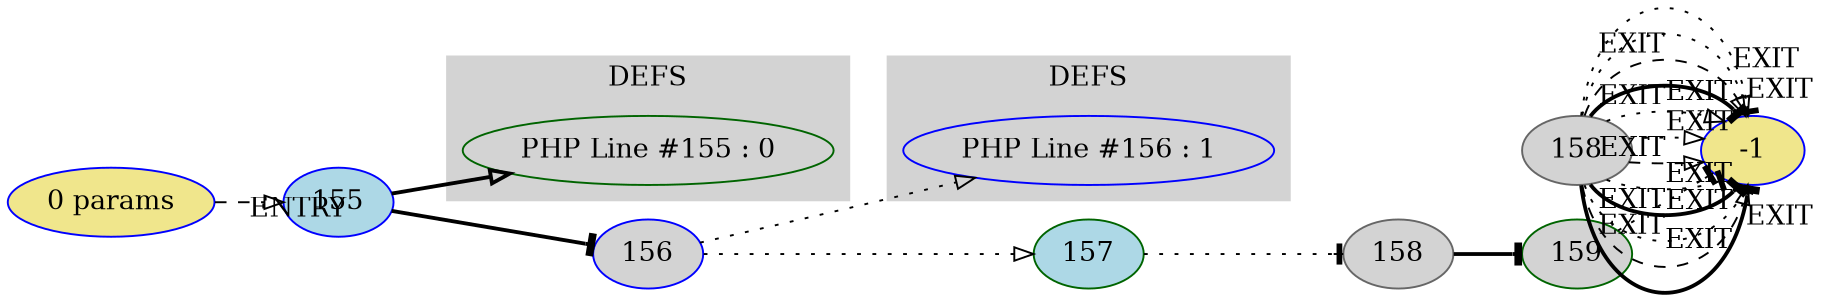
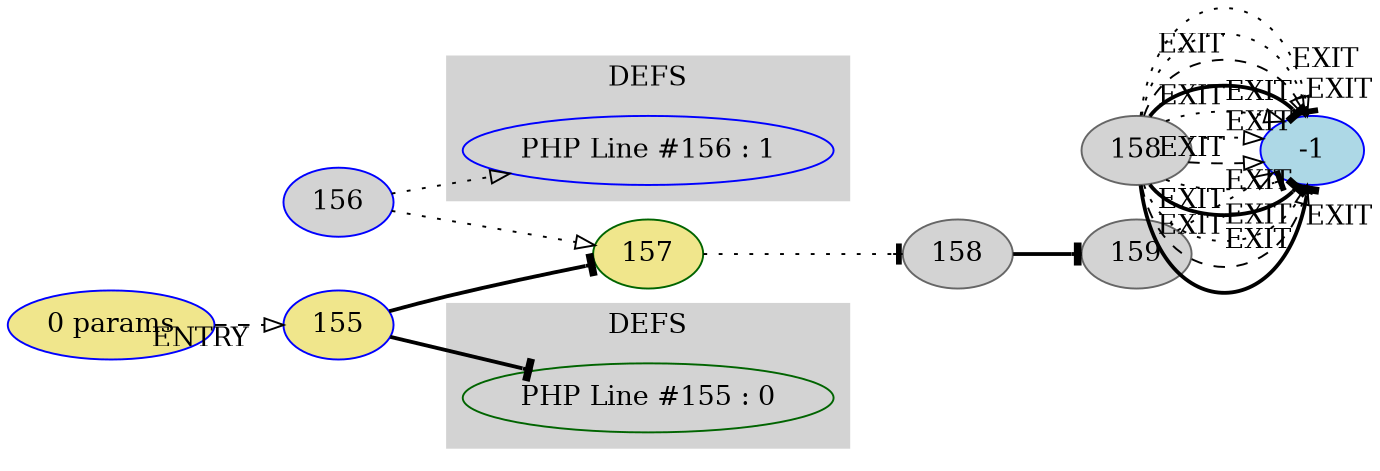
node "-1": fillcolor khaki -> lightblue
edge "155" -> "PHP Line #155 : 0": arrowhead onormal -> tee
node "155": fillcolor lightblue -> khaki
edge "159" -> "-1": arrowhead tee -> onormal
edge "155" -> "156": now "155" -> "157"
node "157": fillcolor lightblue -> khaki
node "159": color darkgreen -> gray40
